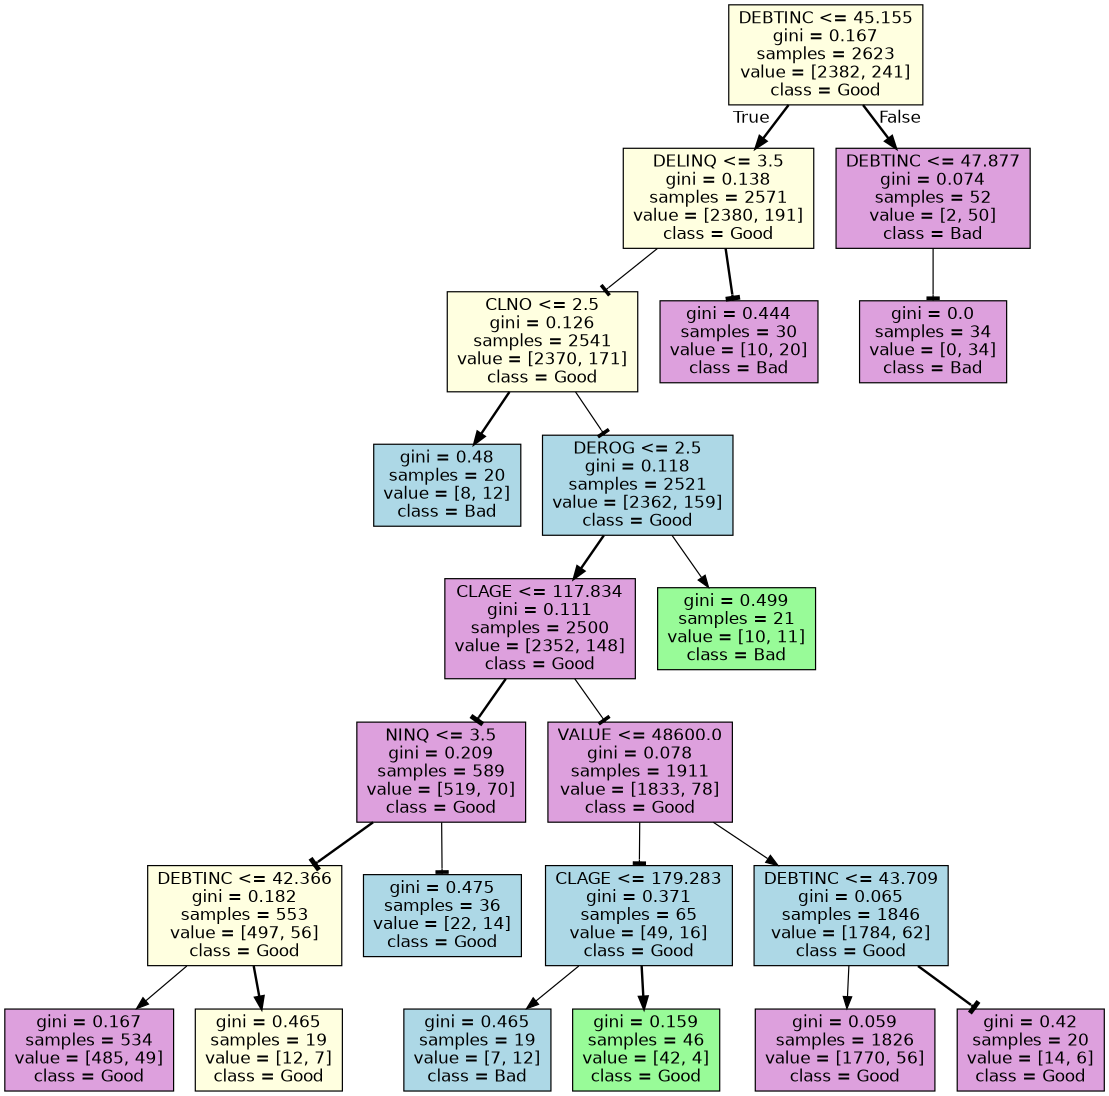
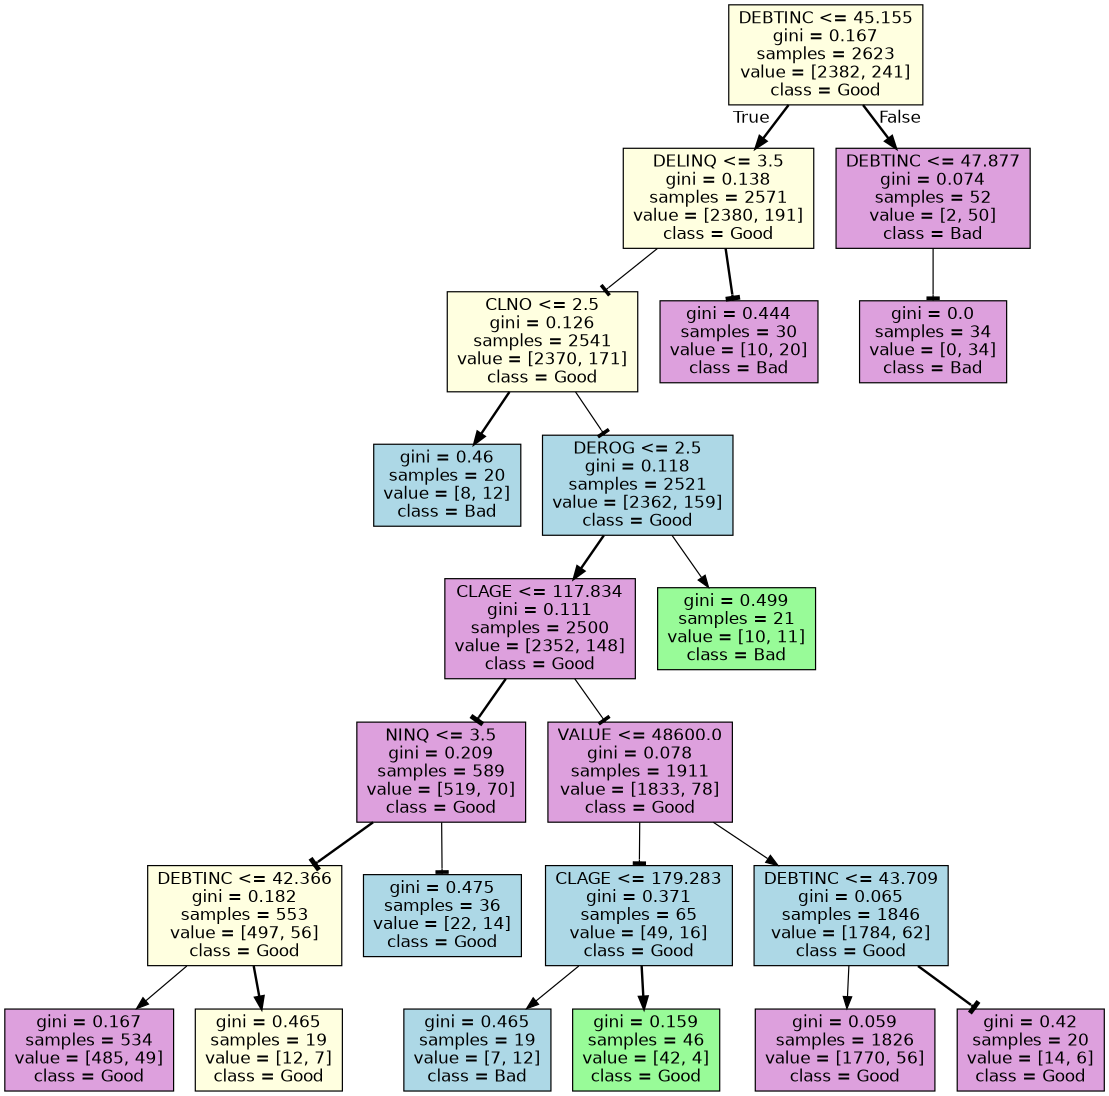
node "gini = 0.48 samples = 20 value = [8, 12] class = Bad": label "gini = 0.48 samples = 20 value = [8, 12] class = Bad" -> "gini = 0.46 samples = 20 value = [8, 12] class = Bad"
